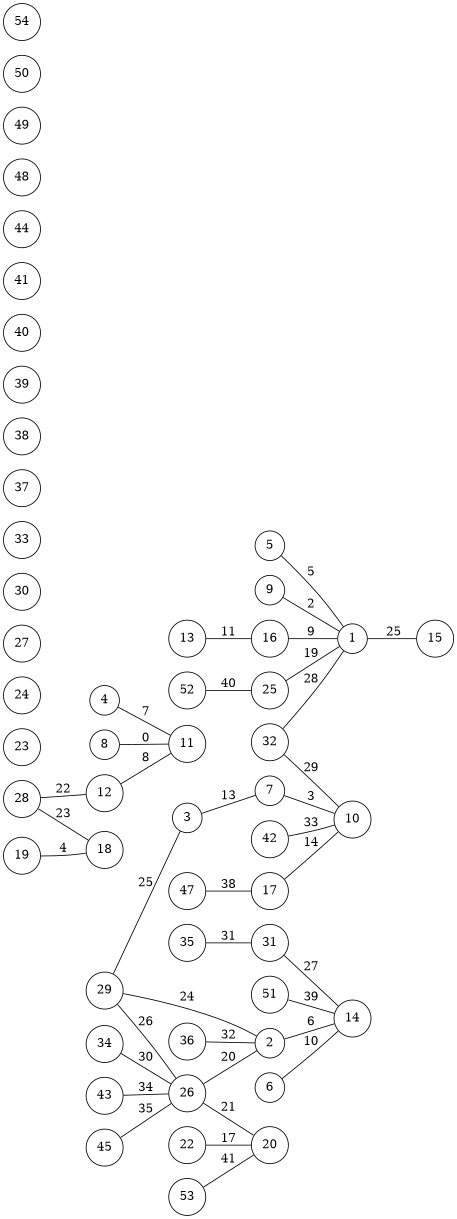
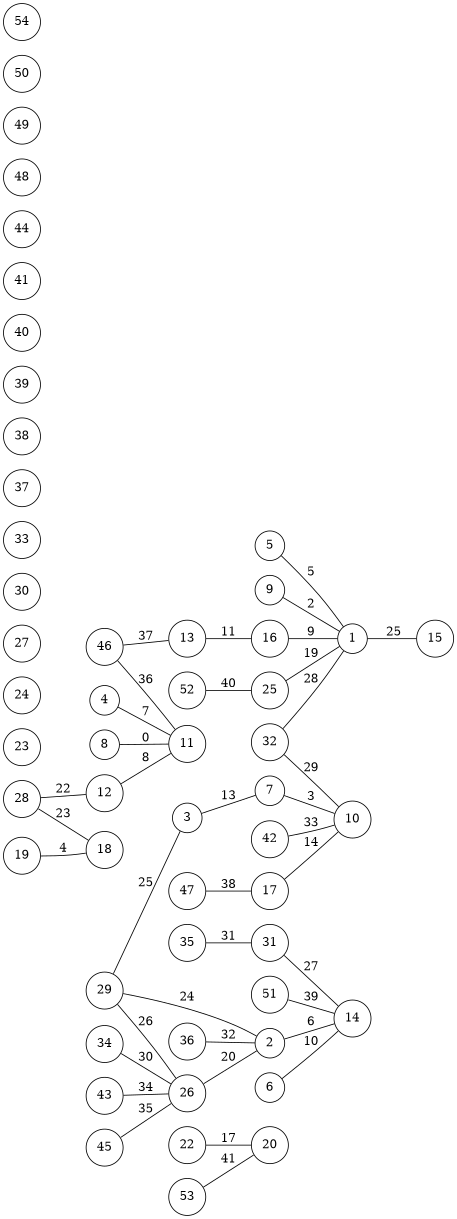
node "46": added
edge "26" -- "20": removed, label "21"
